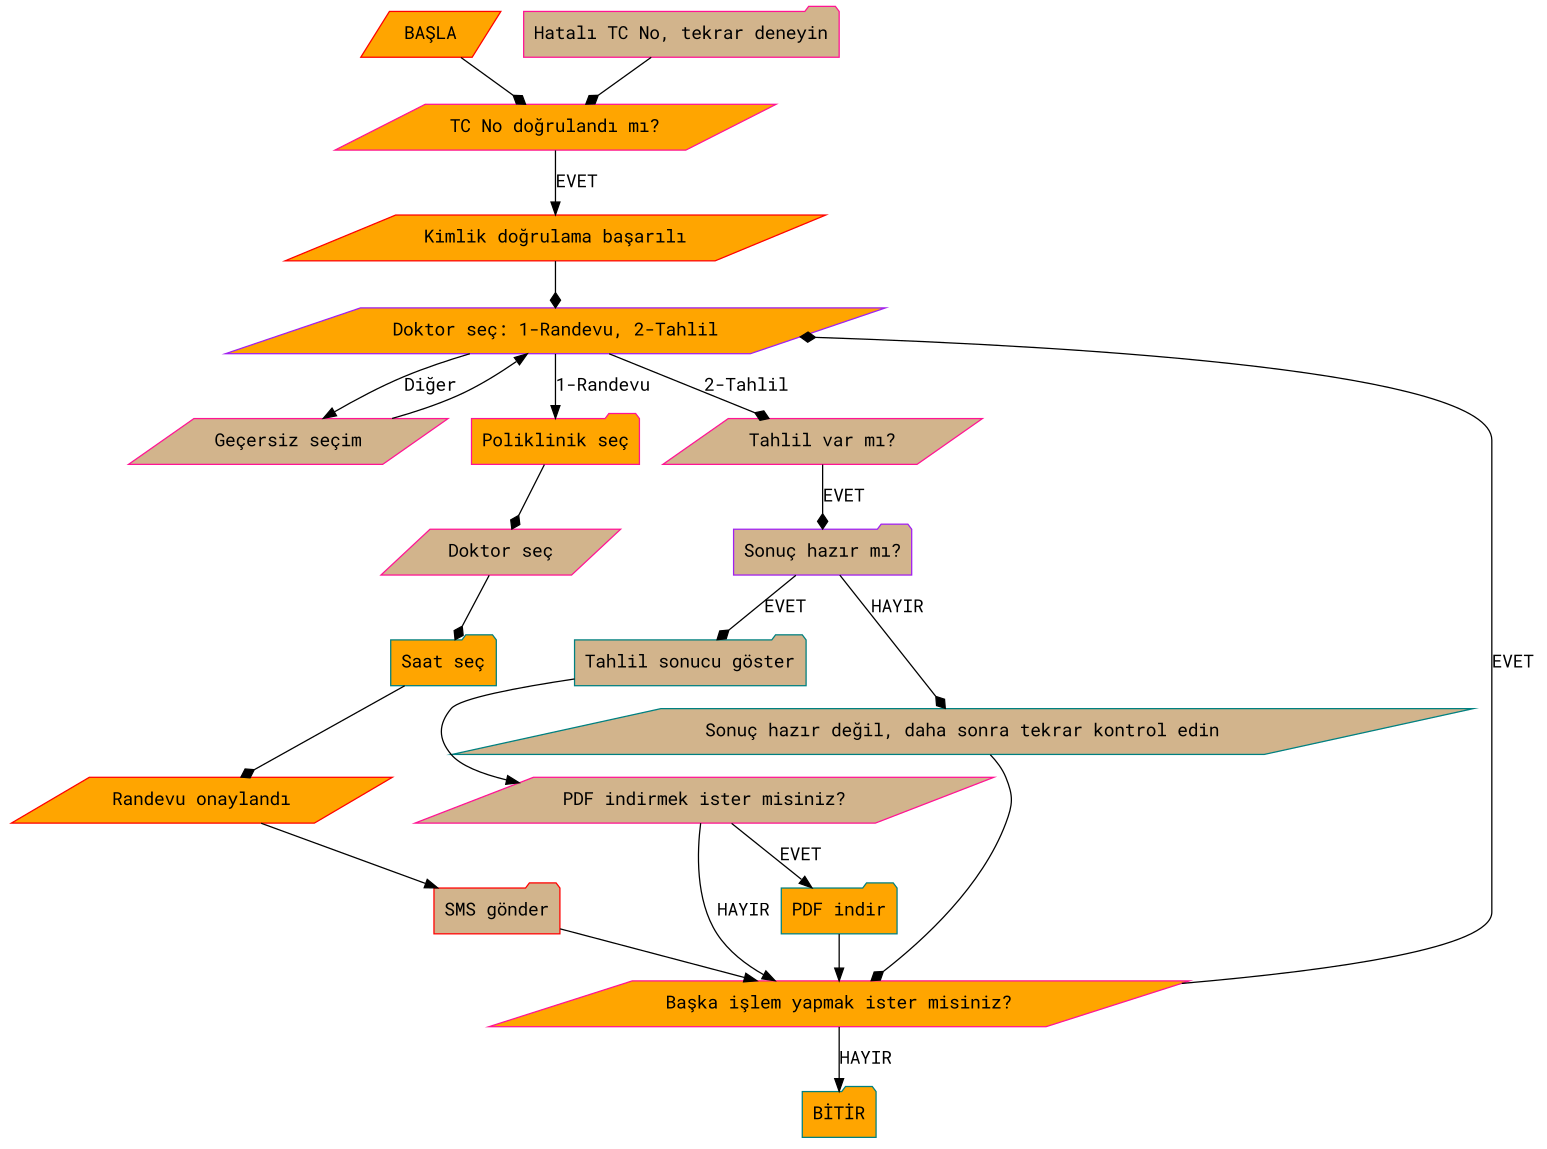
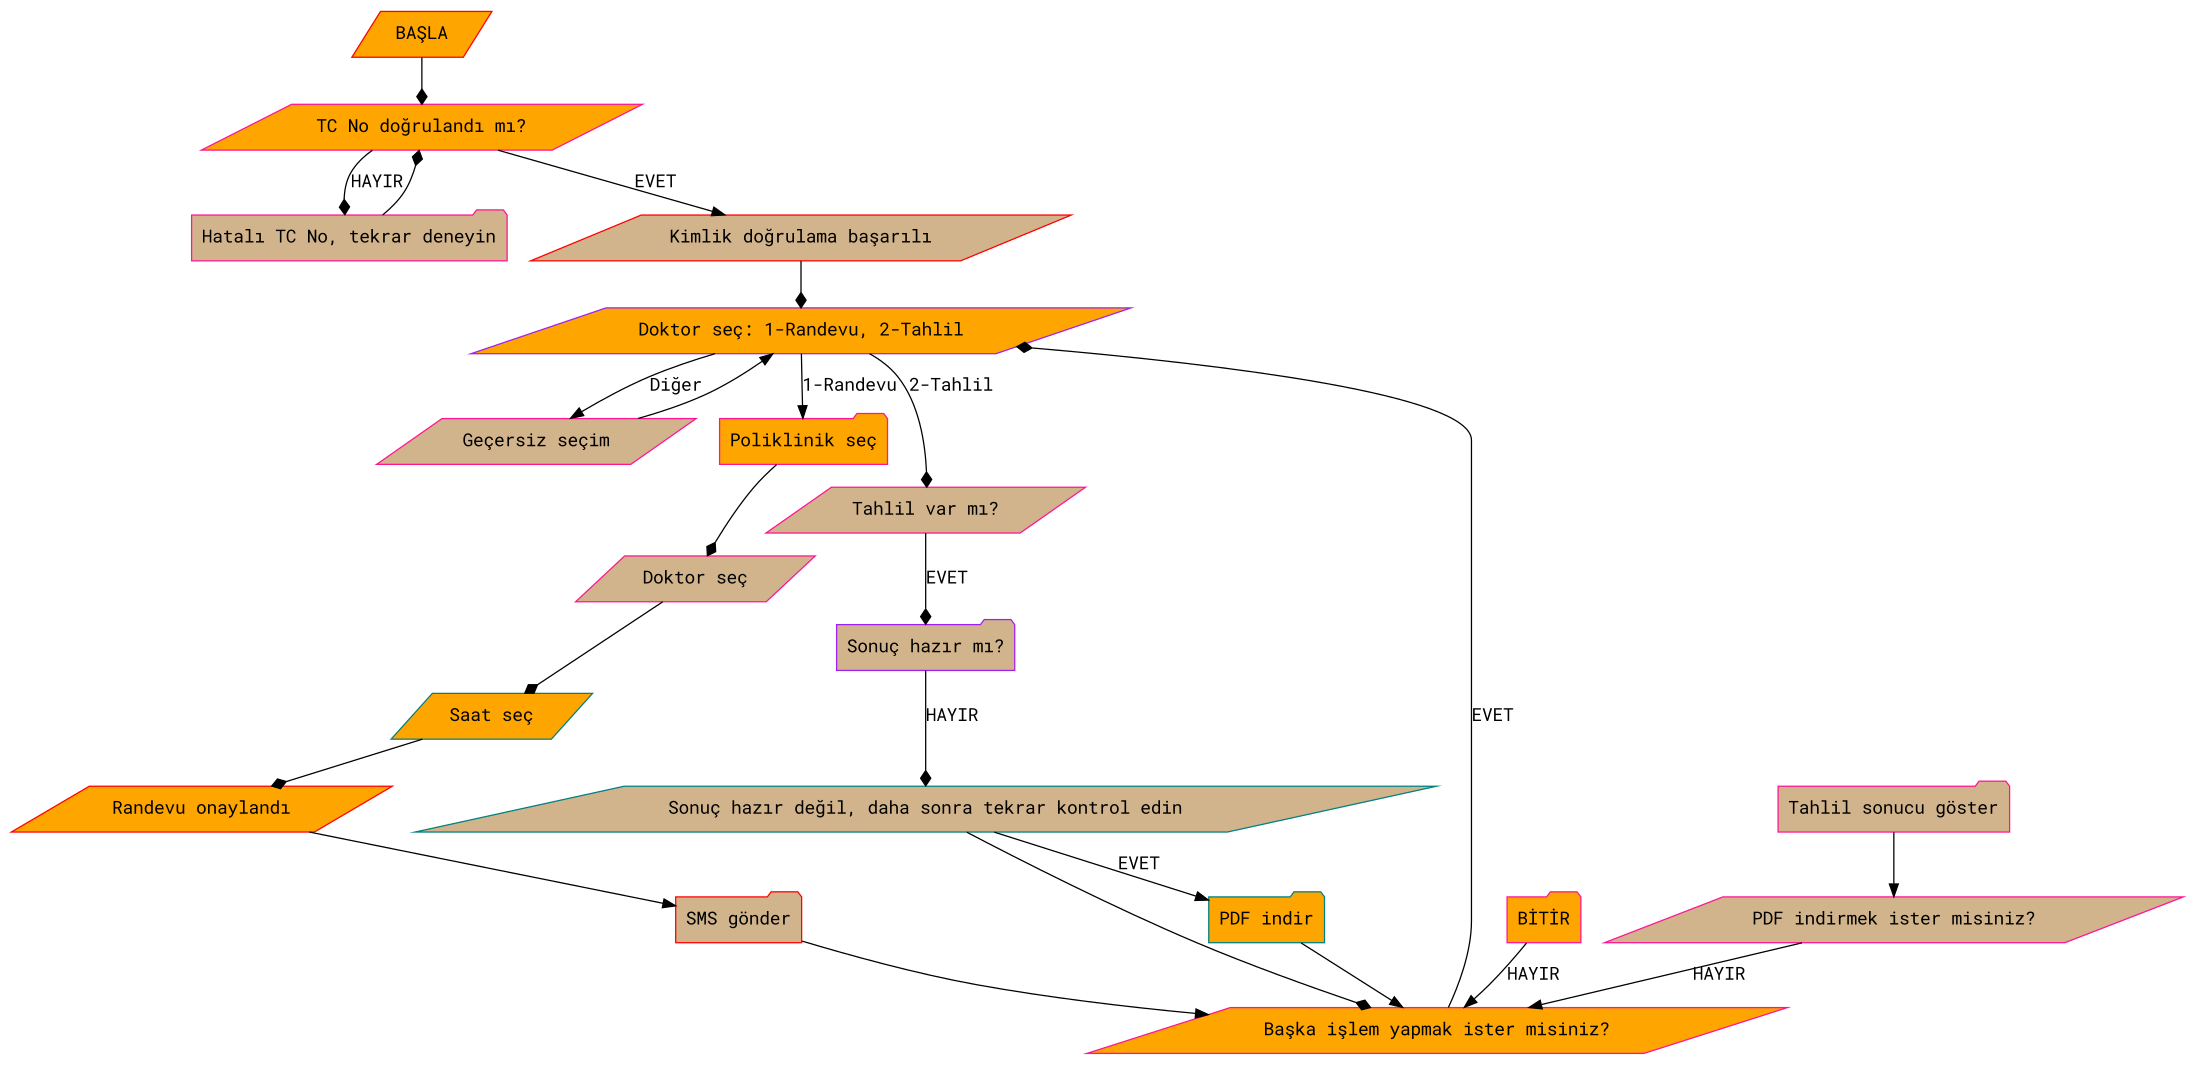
edge "TC No doğrulandı mı?" -> "Hatalı TC No, tekrar deneyin": added, label "HAYIR"
node "Kimlik doğrulama başarılı": fillcolor orange -> tan
edge "Sonuç hazır mı?" -> "Tahlil sonucu göster": removed, label "EVET"
node "Saat seç": shape folder -> parallelogram
node "Tahlil sonucu göster": color teal -> deeppink
edge "PDF indirmek ister misiniz?" -> "PDF indir": now "Sonuç hazır değil, daha sonra tekrar kontrol edin" -> "PDF indir"
edge "Başka işlem yapmak ister misiniz?" -> "BİTİR": reversed
node "BİTİR": color teal -> deeppink
